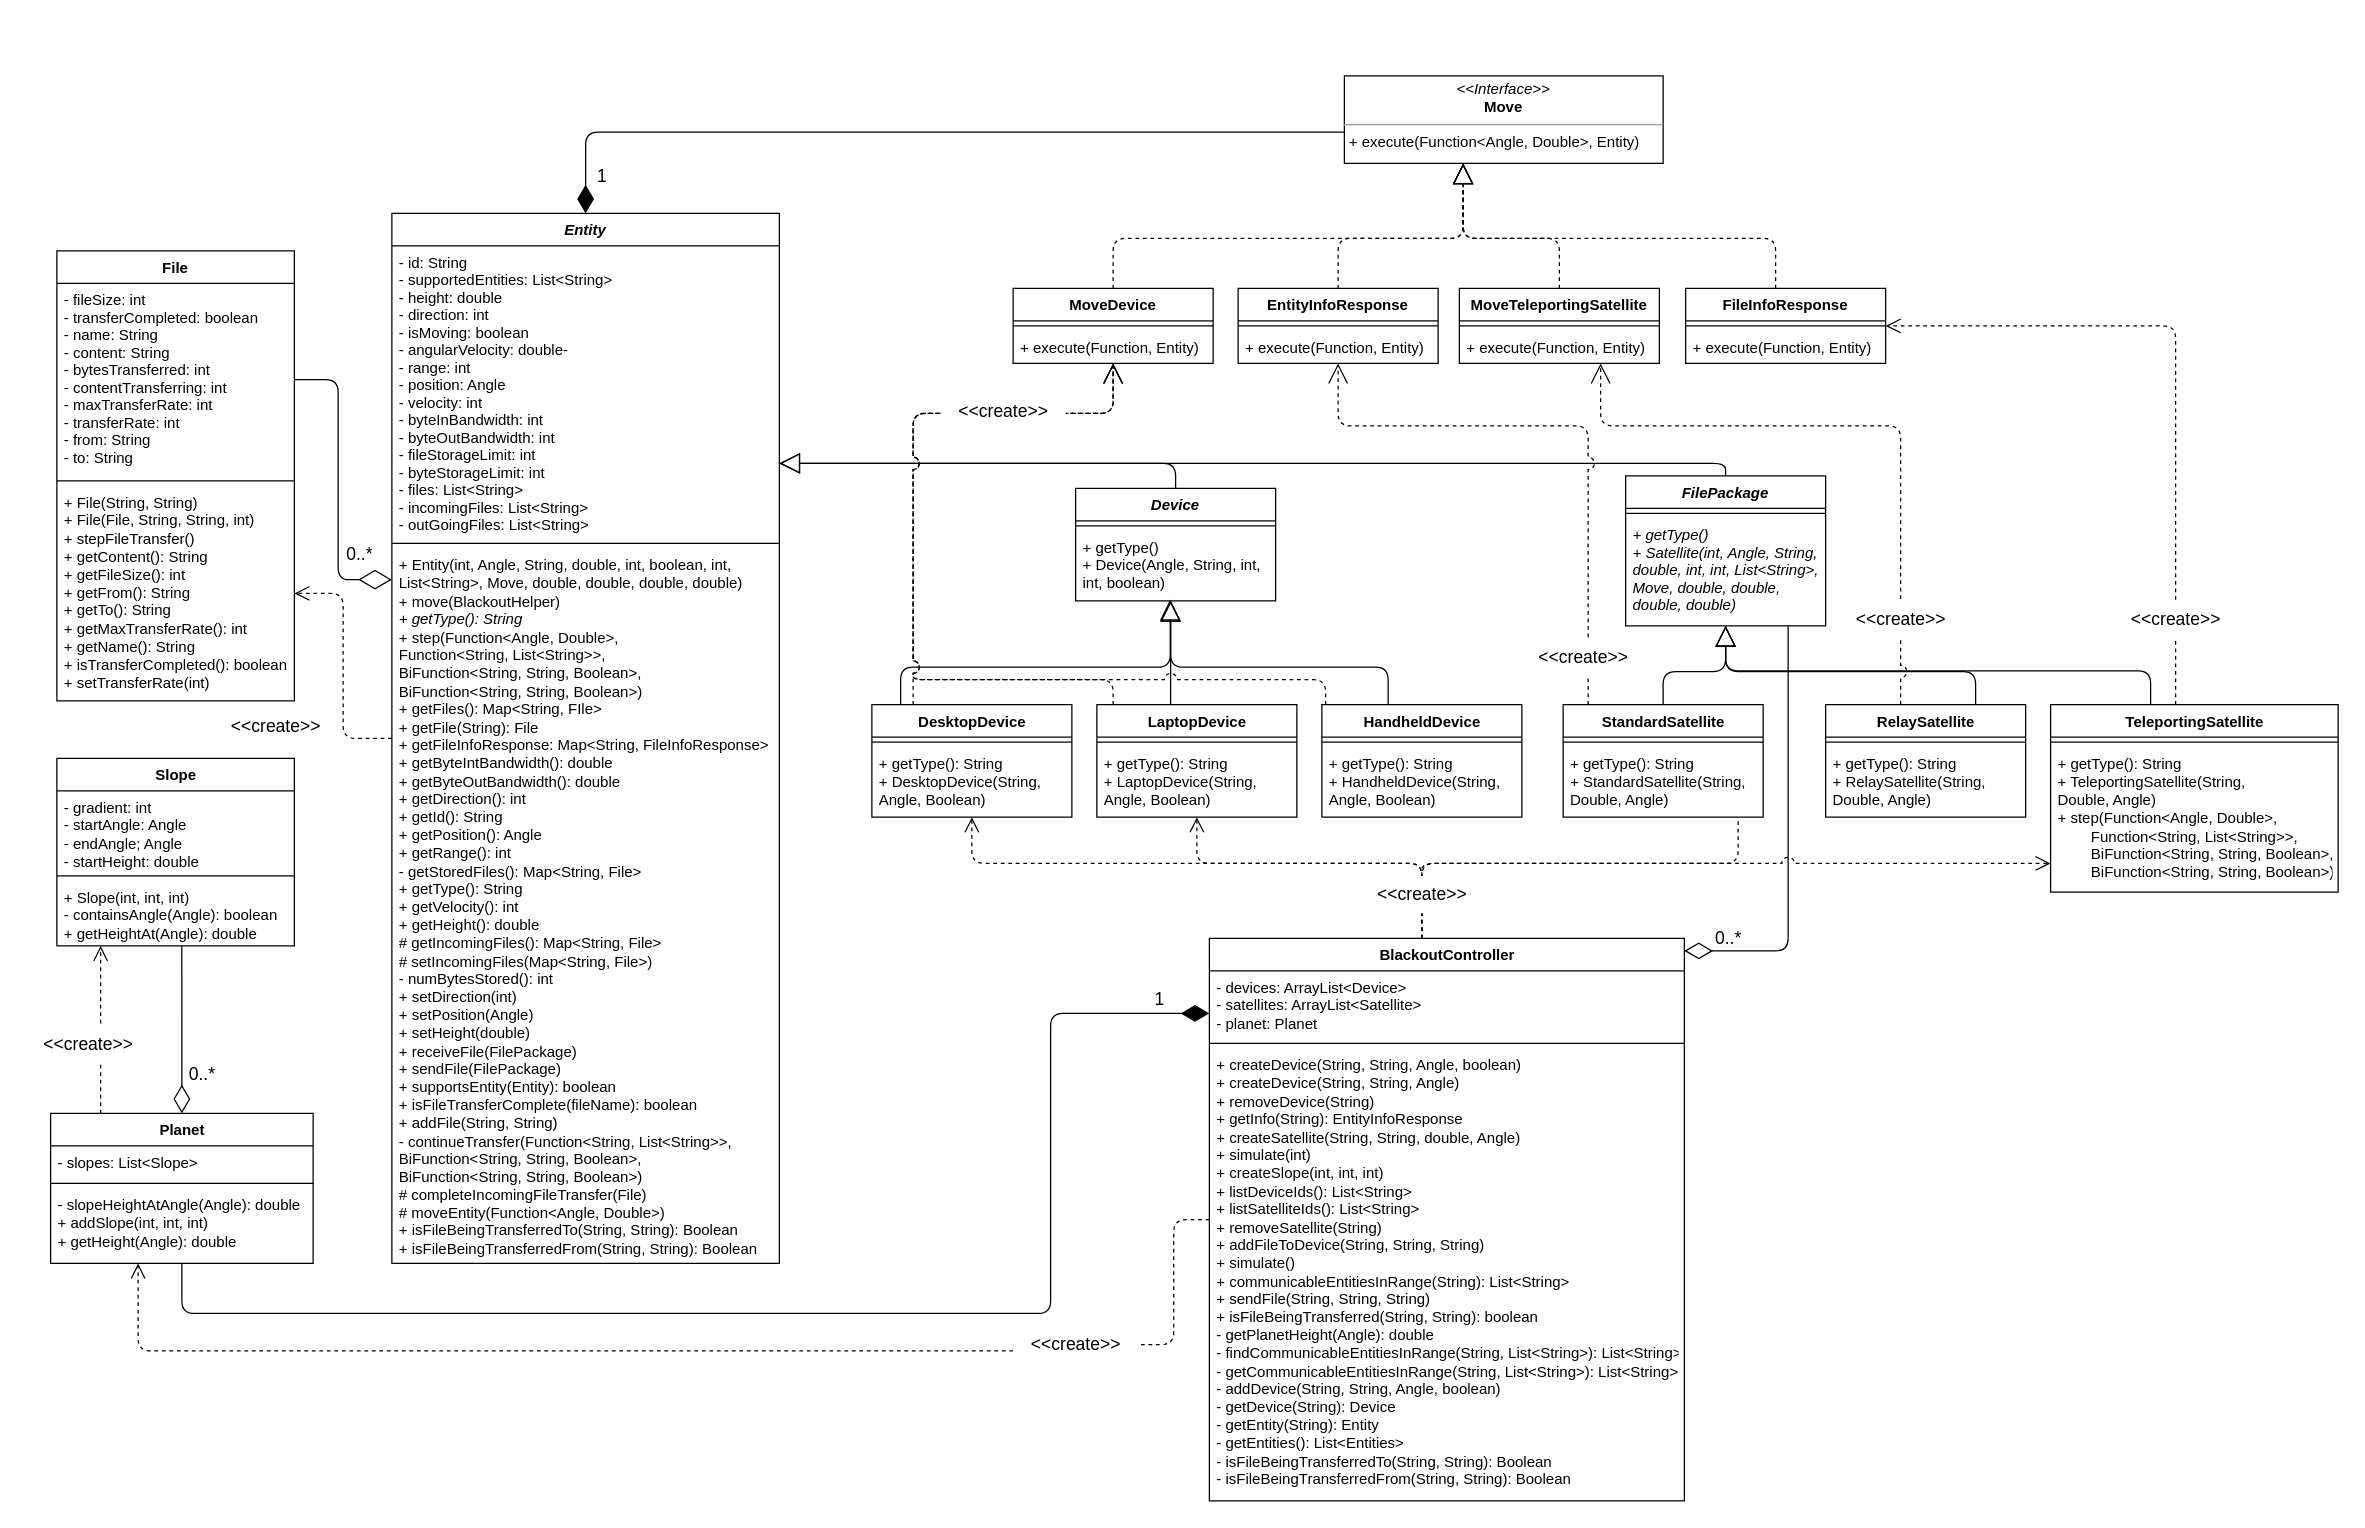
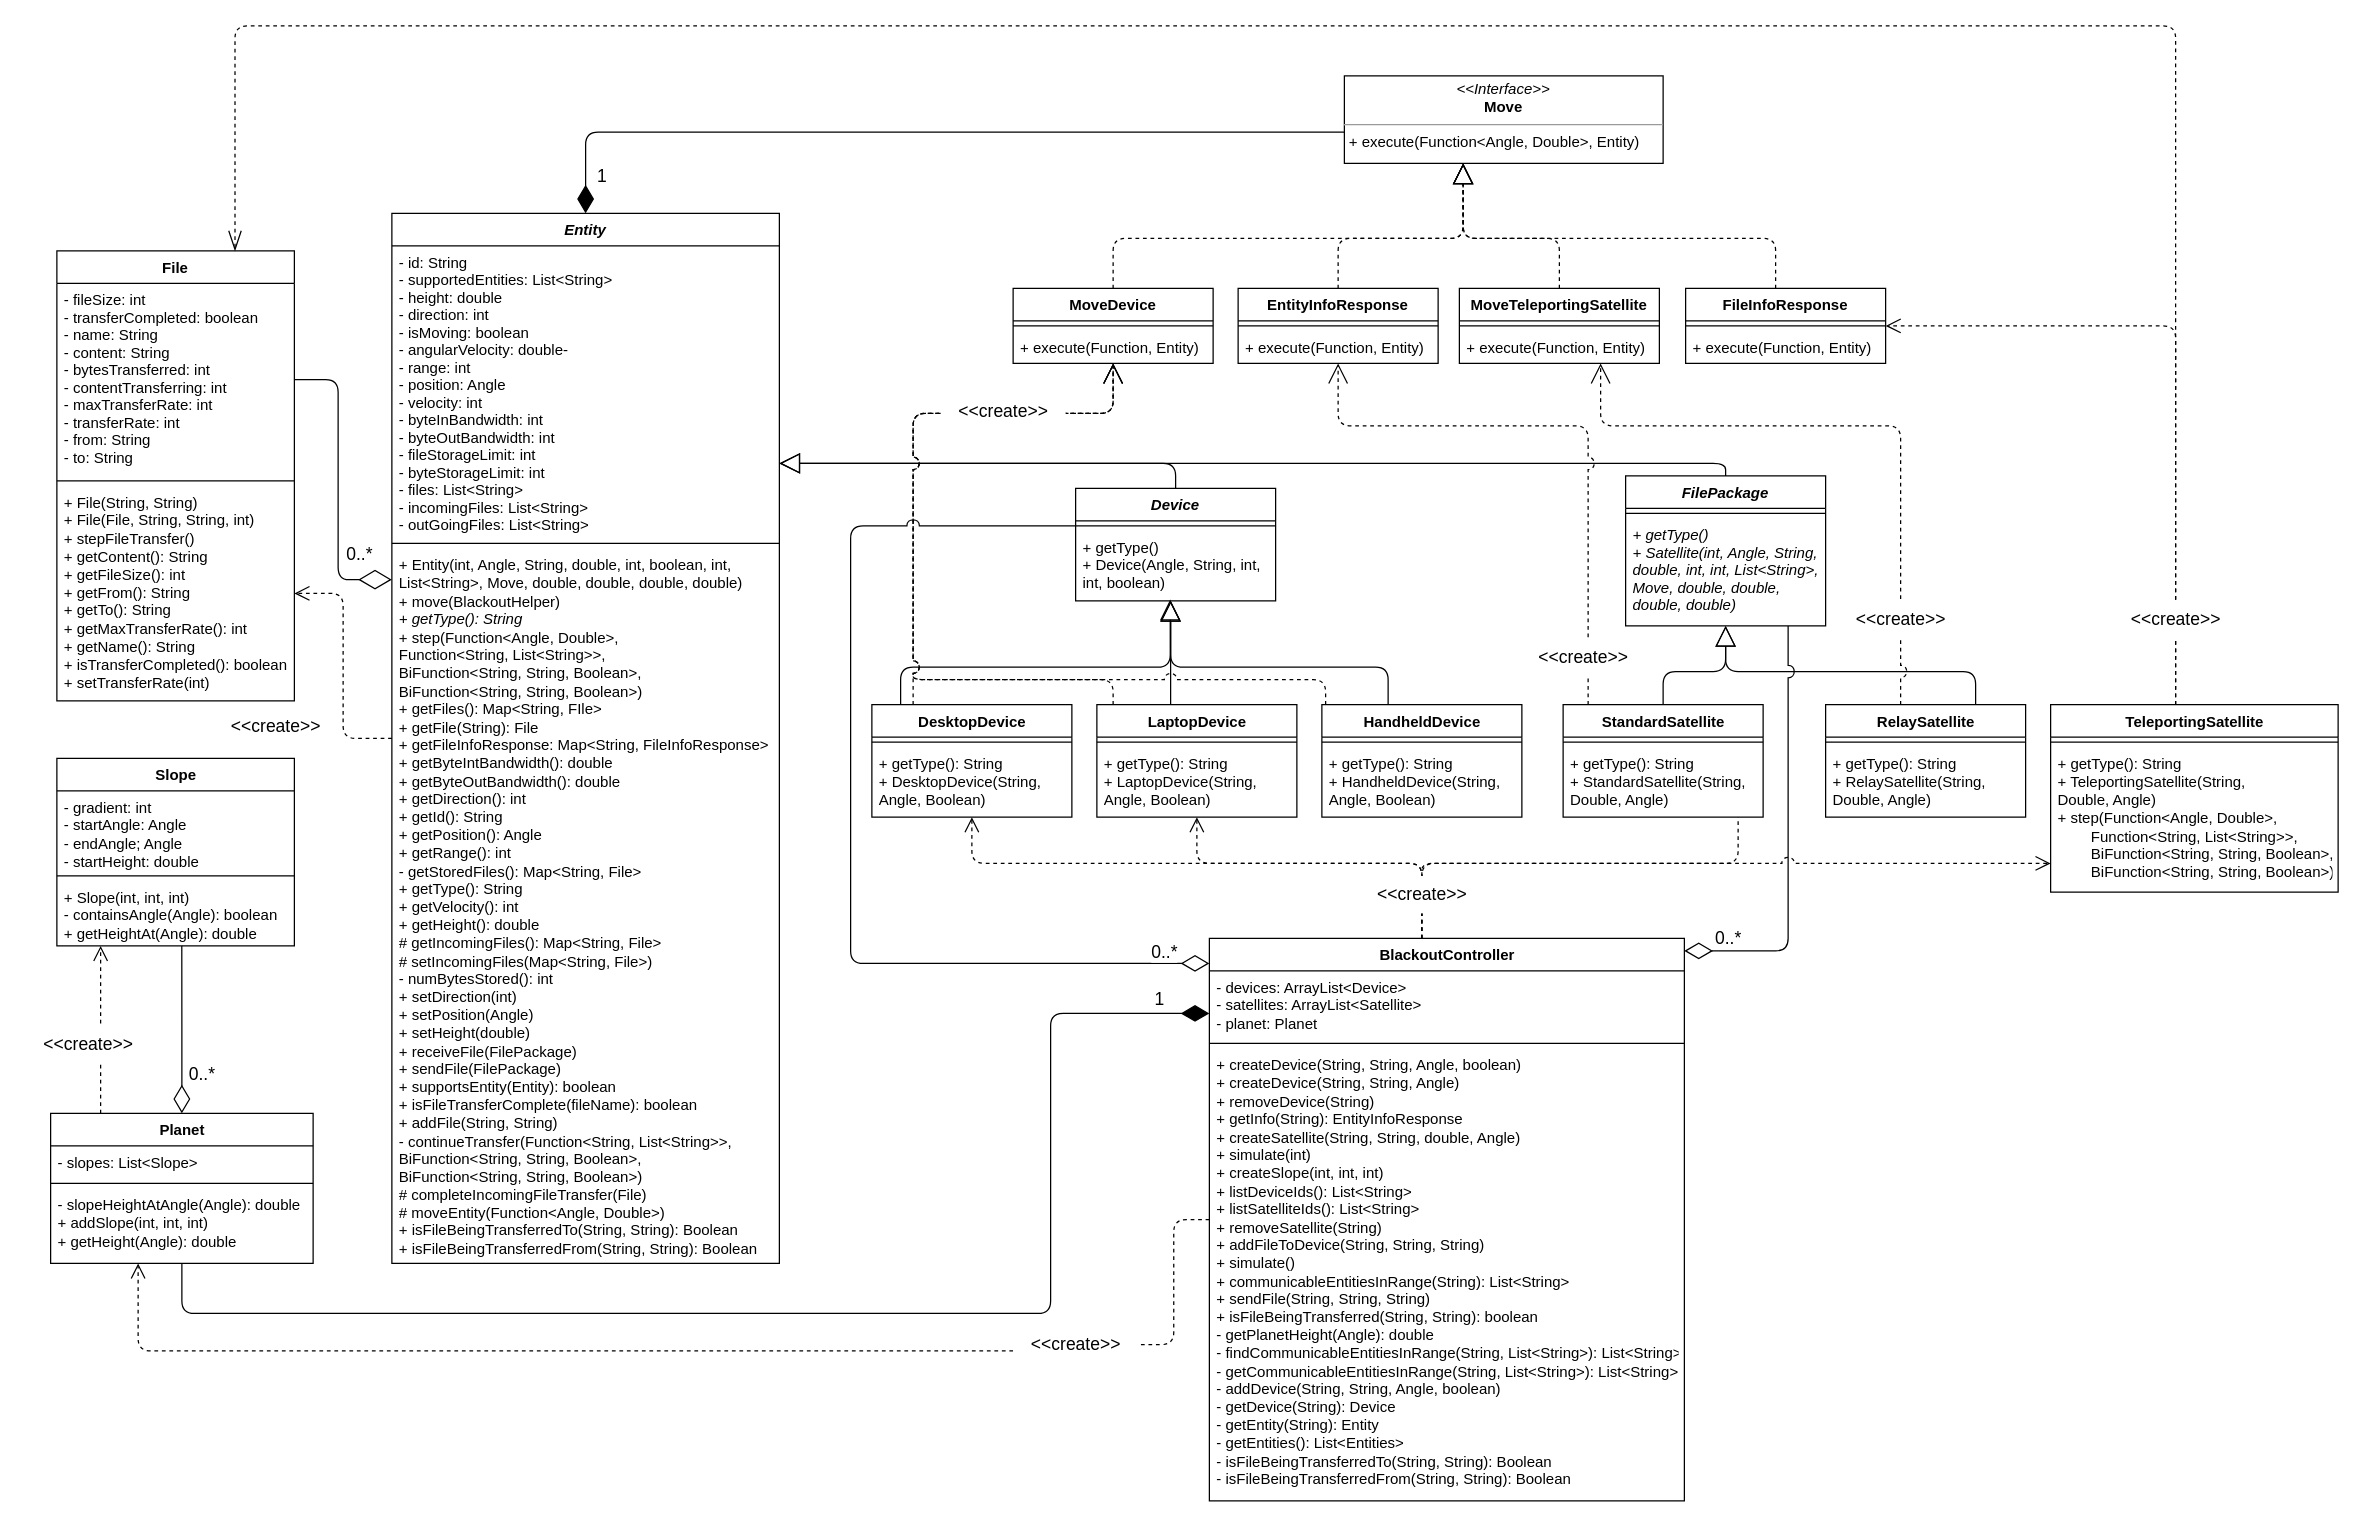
edge "TeleportingSatellite" -> "File": added
edge "TeleportingSatellite" -> "FilePackage": removed
edge "Device" -> "BlackoutController": added, label "0..*"
